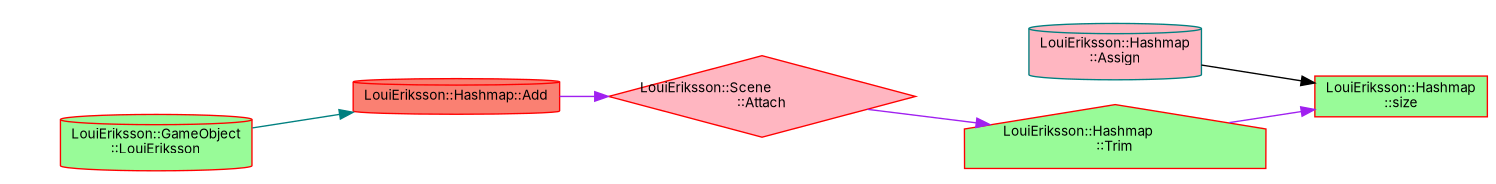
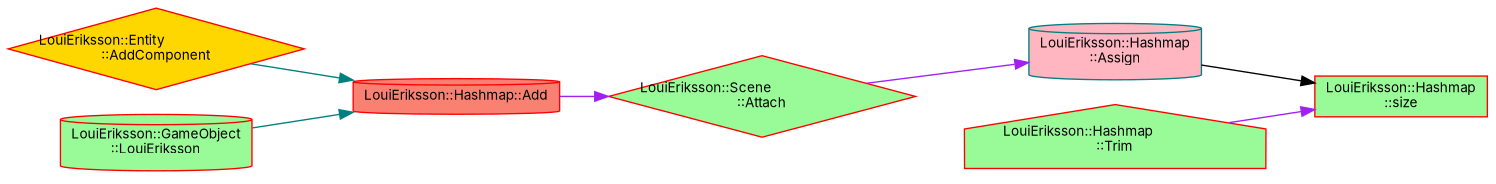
node "LouiEriksson::Entity ::AddComponent": added
node "LouiEriksson::Scene ::Attach": fillcolor lightpink -> palegreen
edge "LouiEriksson::Scene ::Attach" -> "LouiEriksson::Hashmap ::Trim": now "LouiEriksson::Scene ::Attach" -> "LouiEriksson::Hashmap ::Assign"
